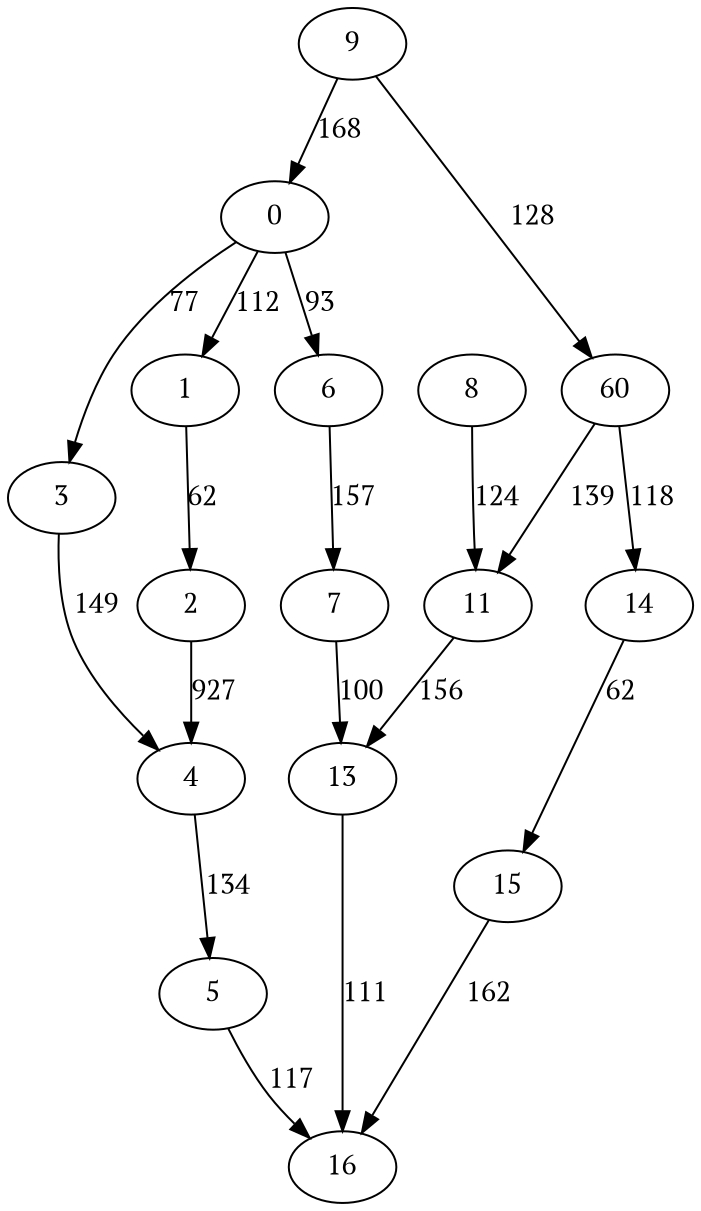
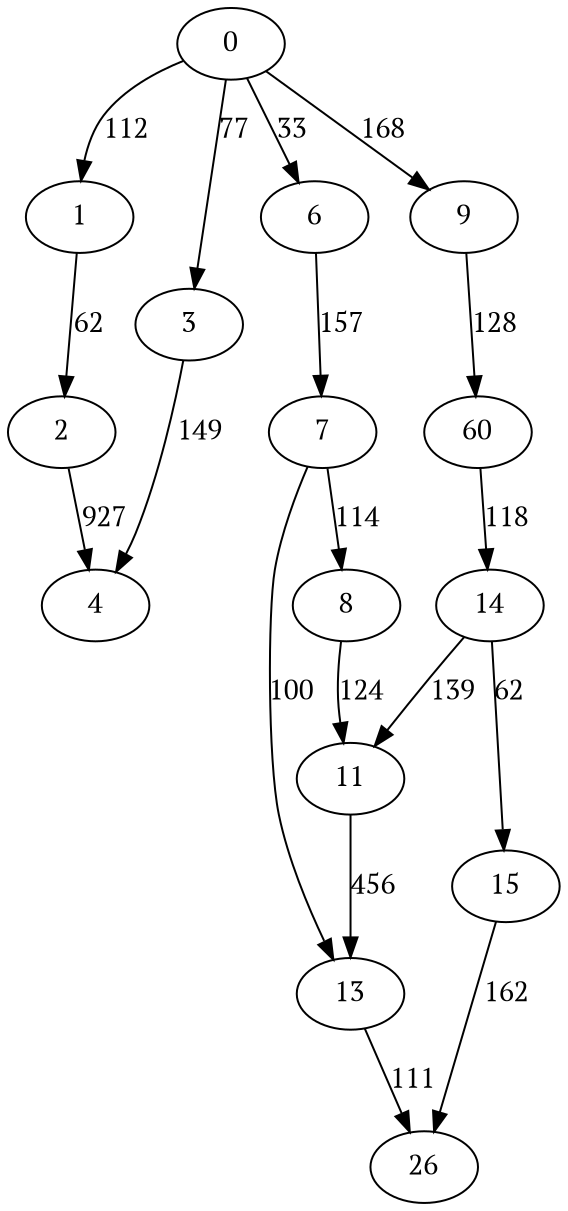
edge "9" -> "0": reversed
edge "0" -> "6": label "93" -> "33"
edge "60" -> "11": now "14" -> "11"
edge "7" -> "8": added, label "114"
edge "11" -> "13": label "156" -> "456"
node "5": removed
node "16": label "16" -> "26"
